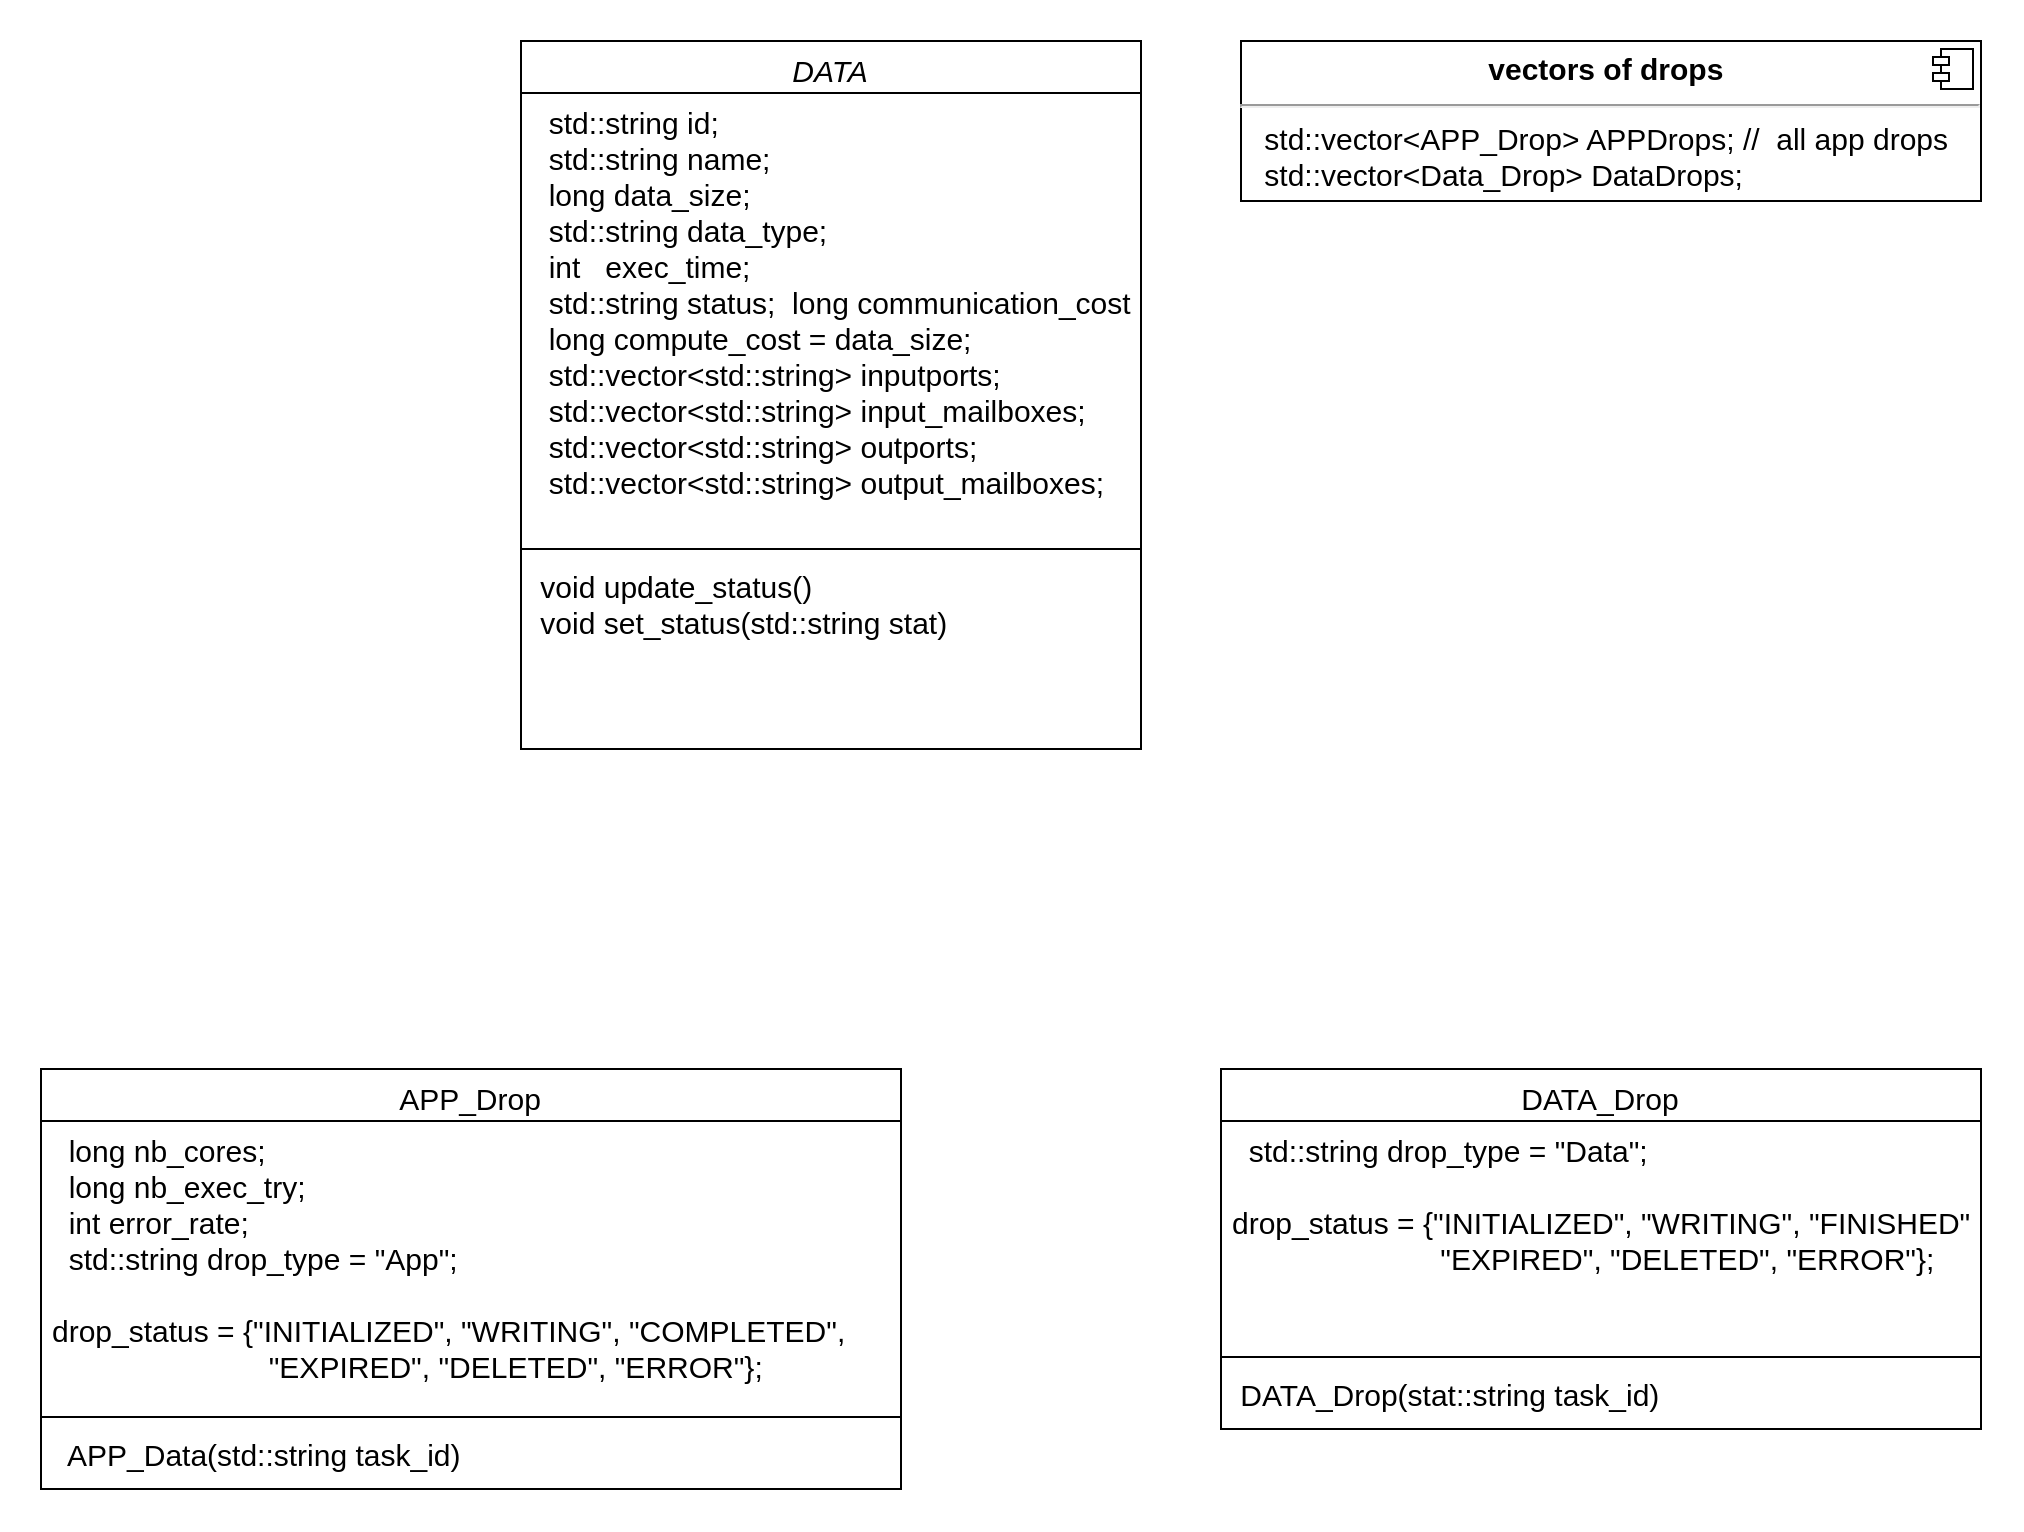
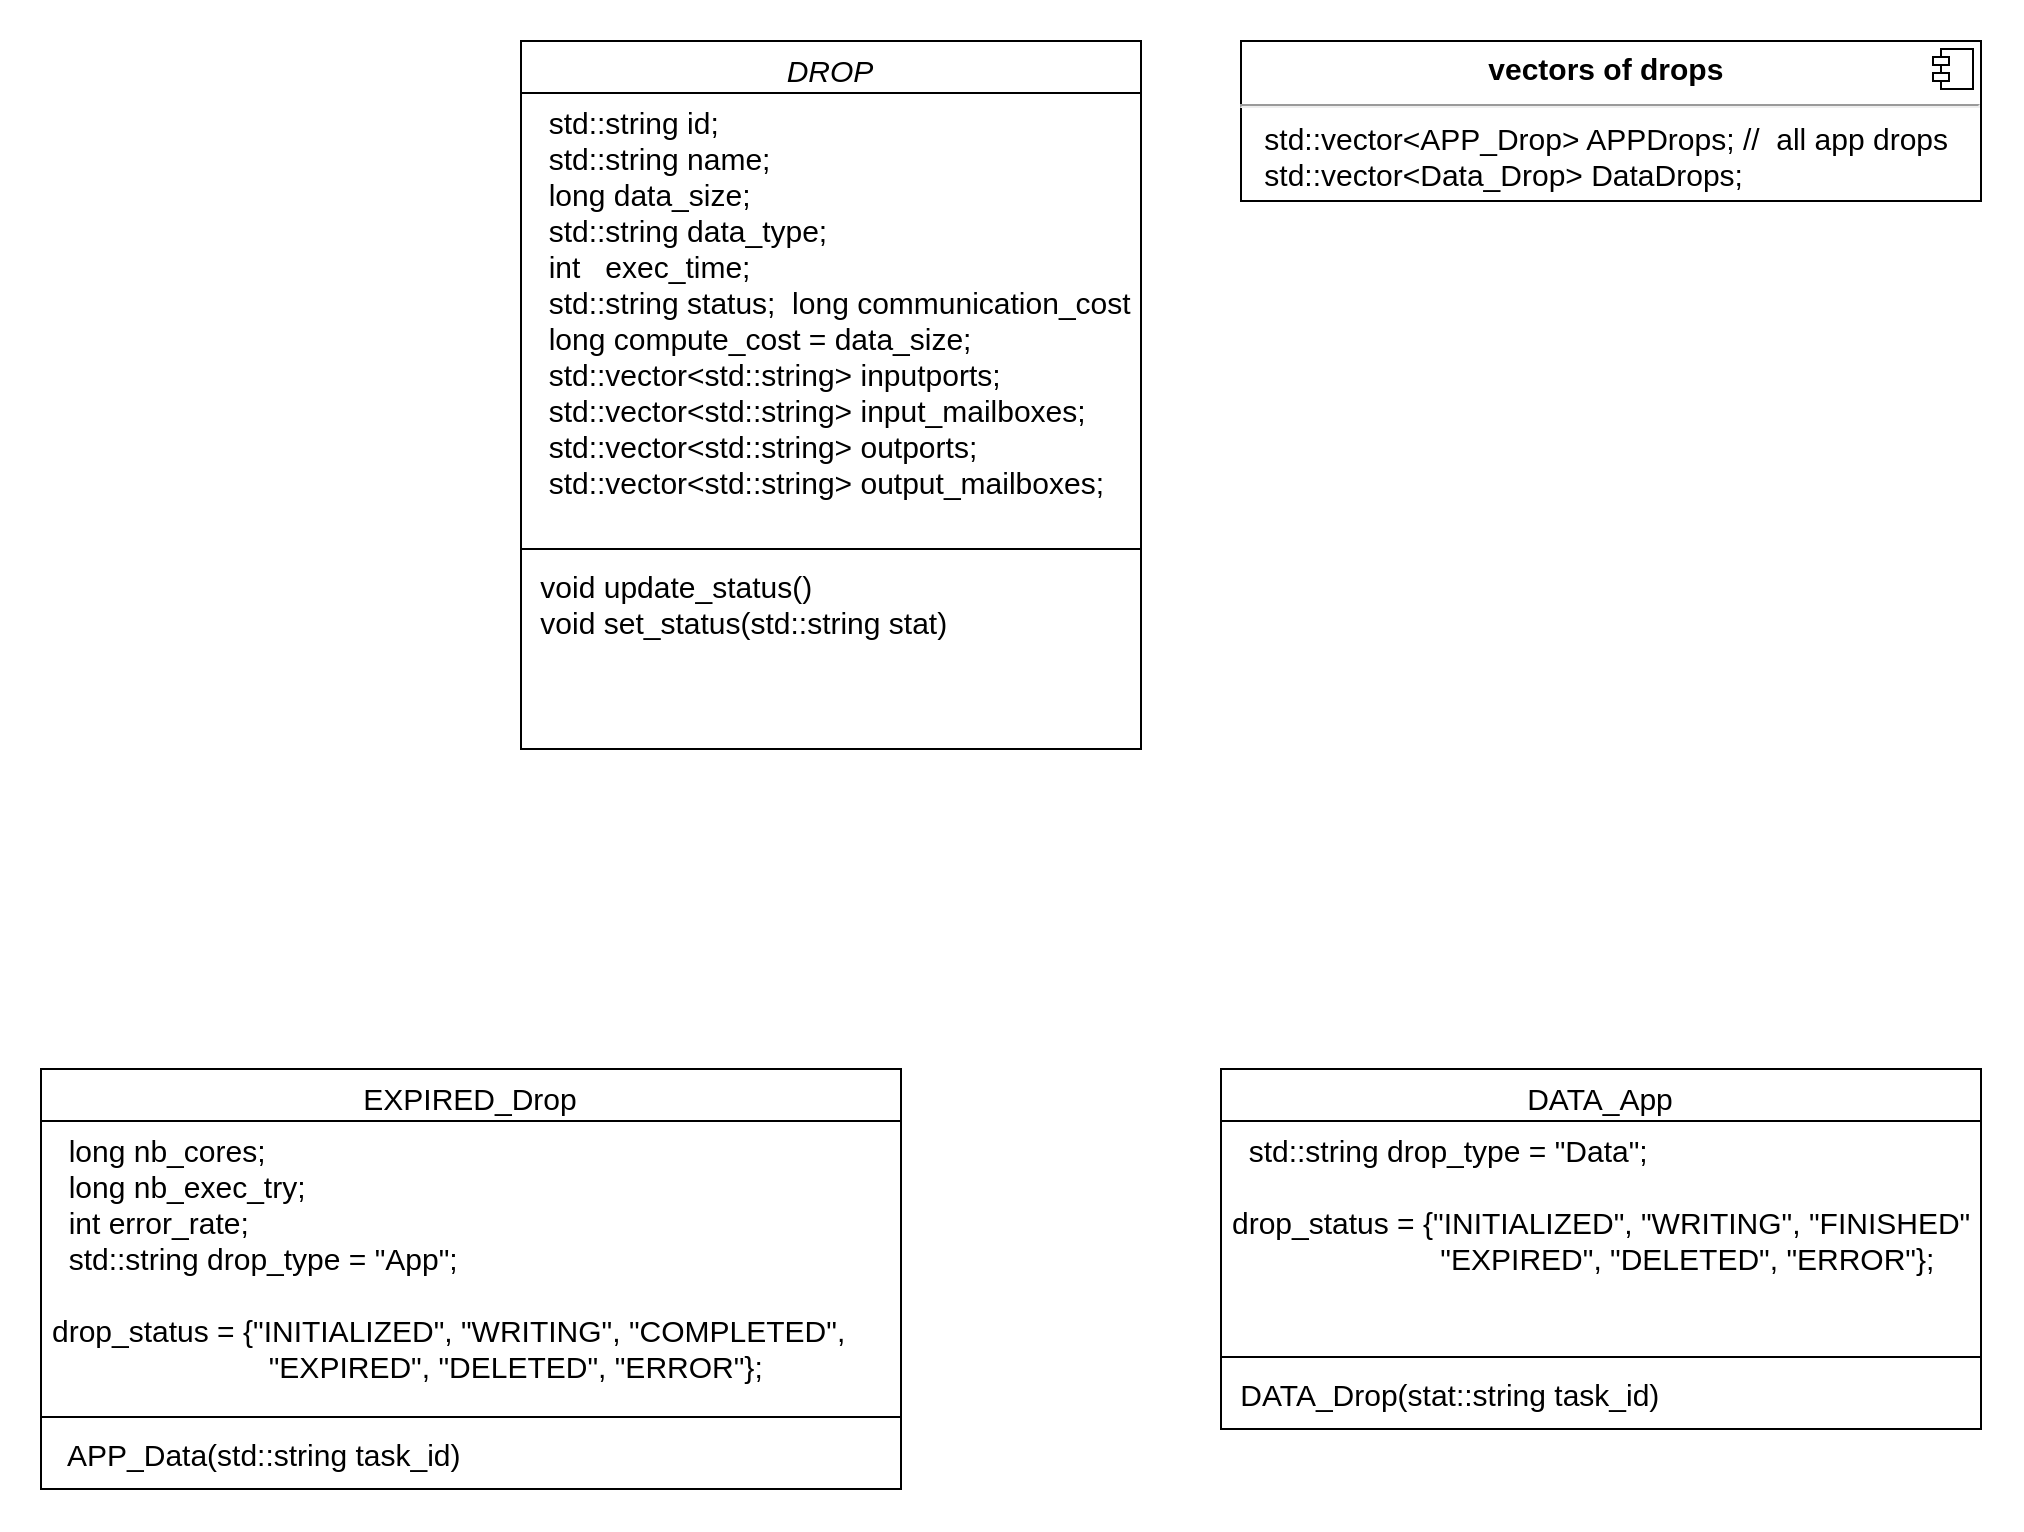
node "DATA": label "DATA" -> "DROP"
node "APP_Drop": label "APP_Drop" -> "EXPIRED_Drop"
node "DATA_Drop": label "DATA_Drop" -> "DATA_App"
